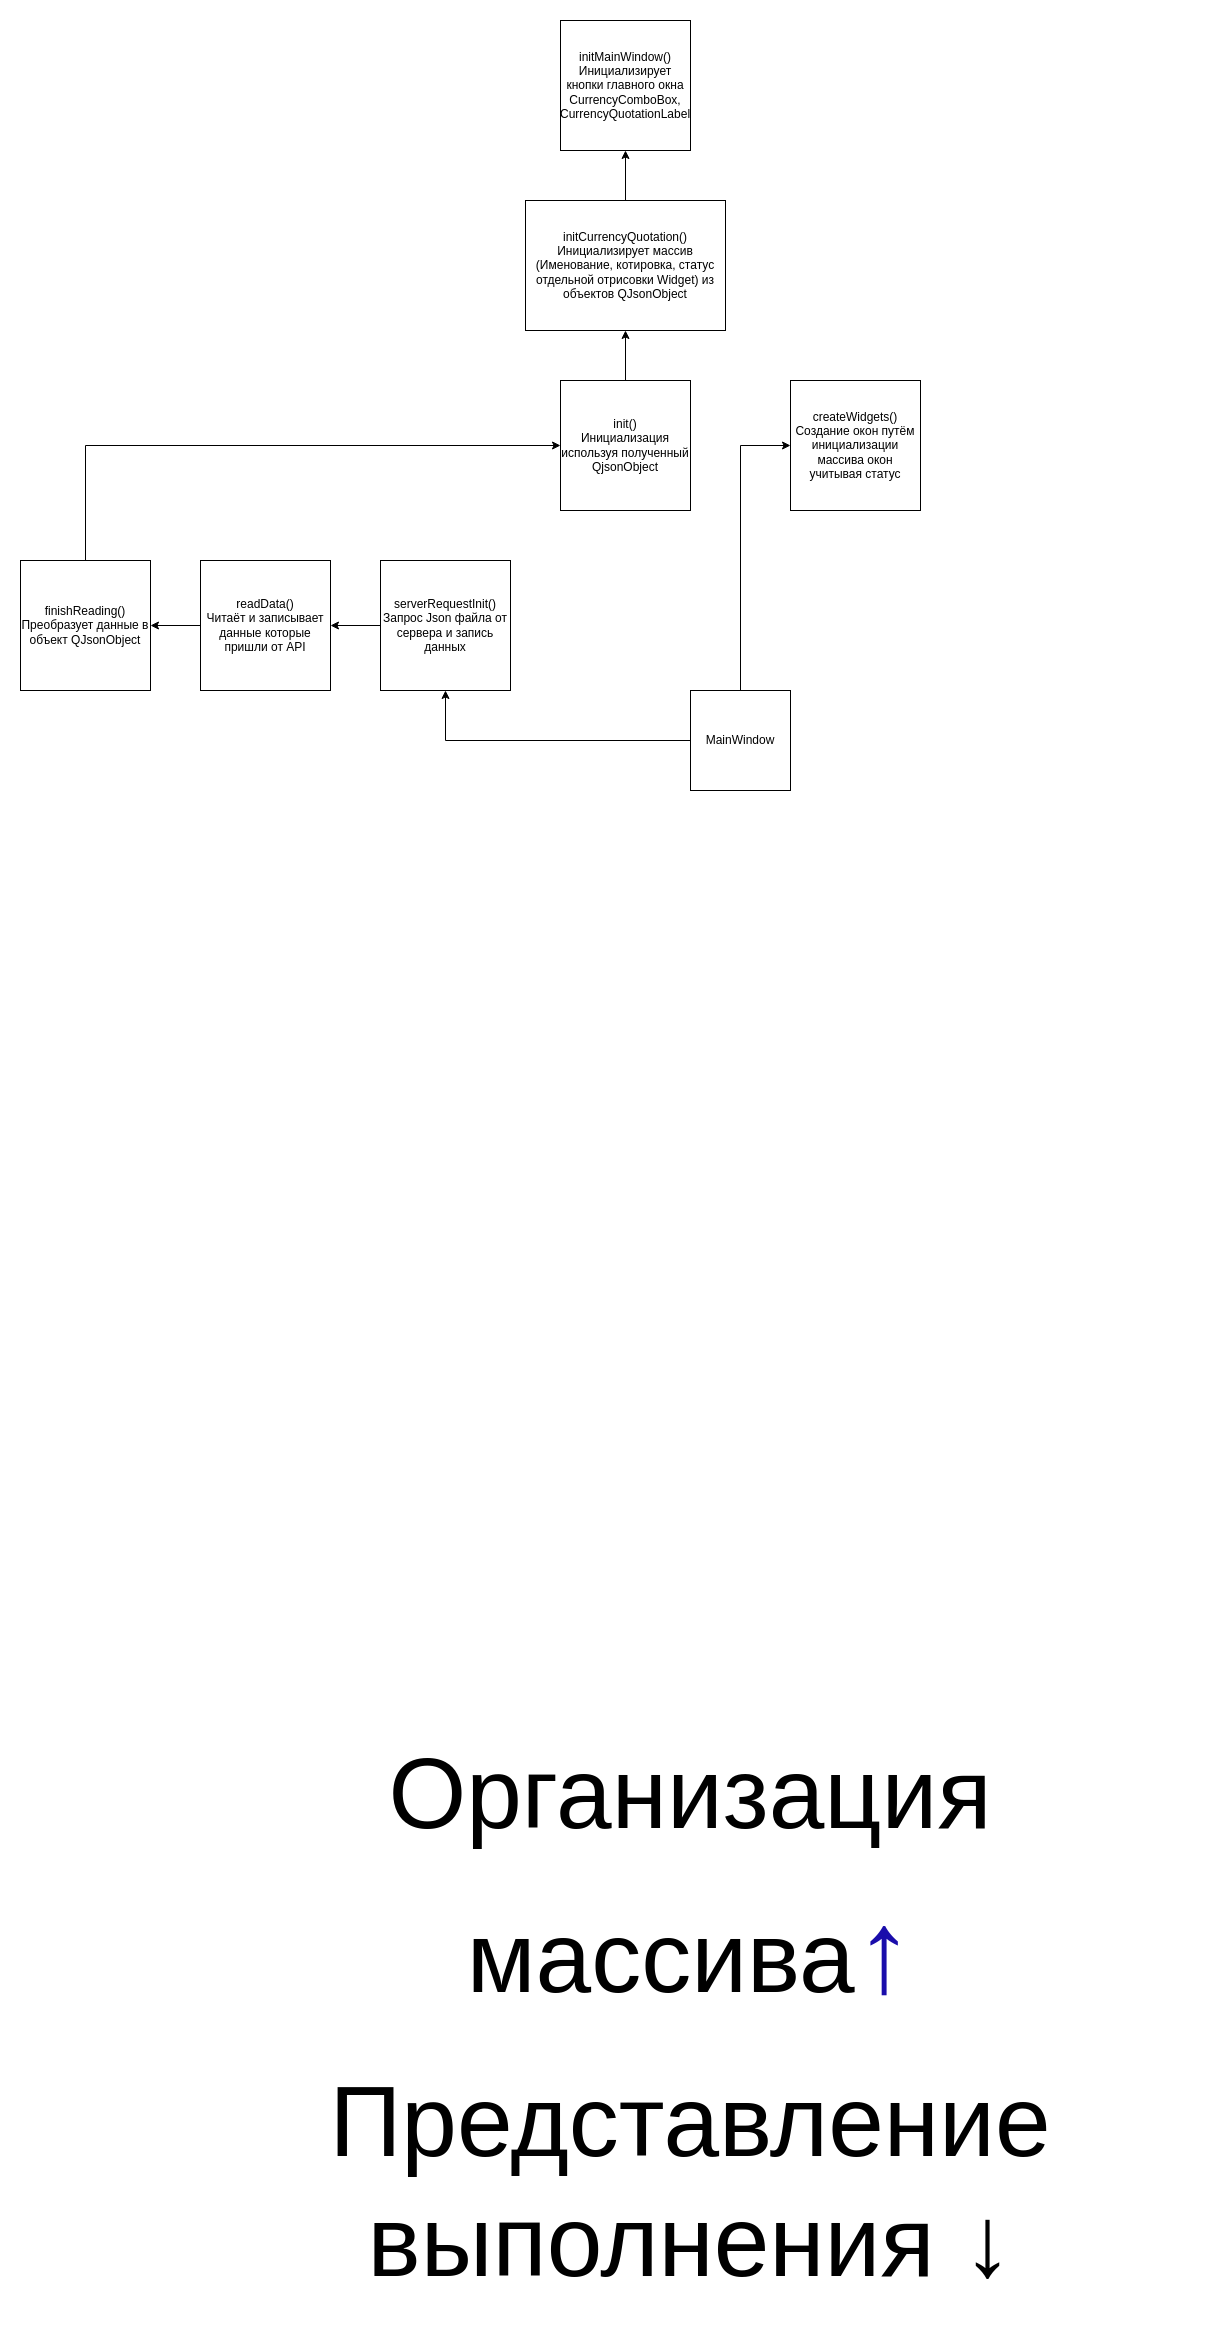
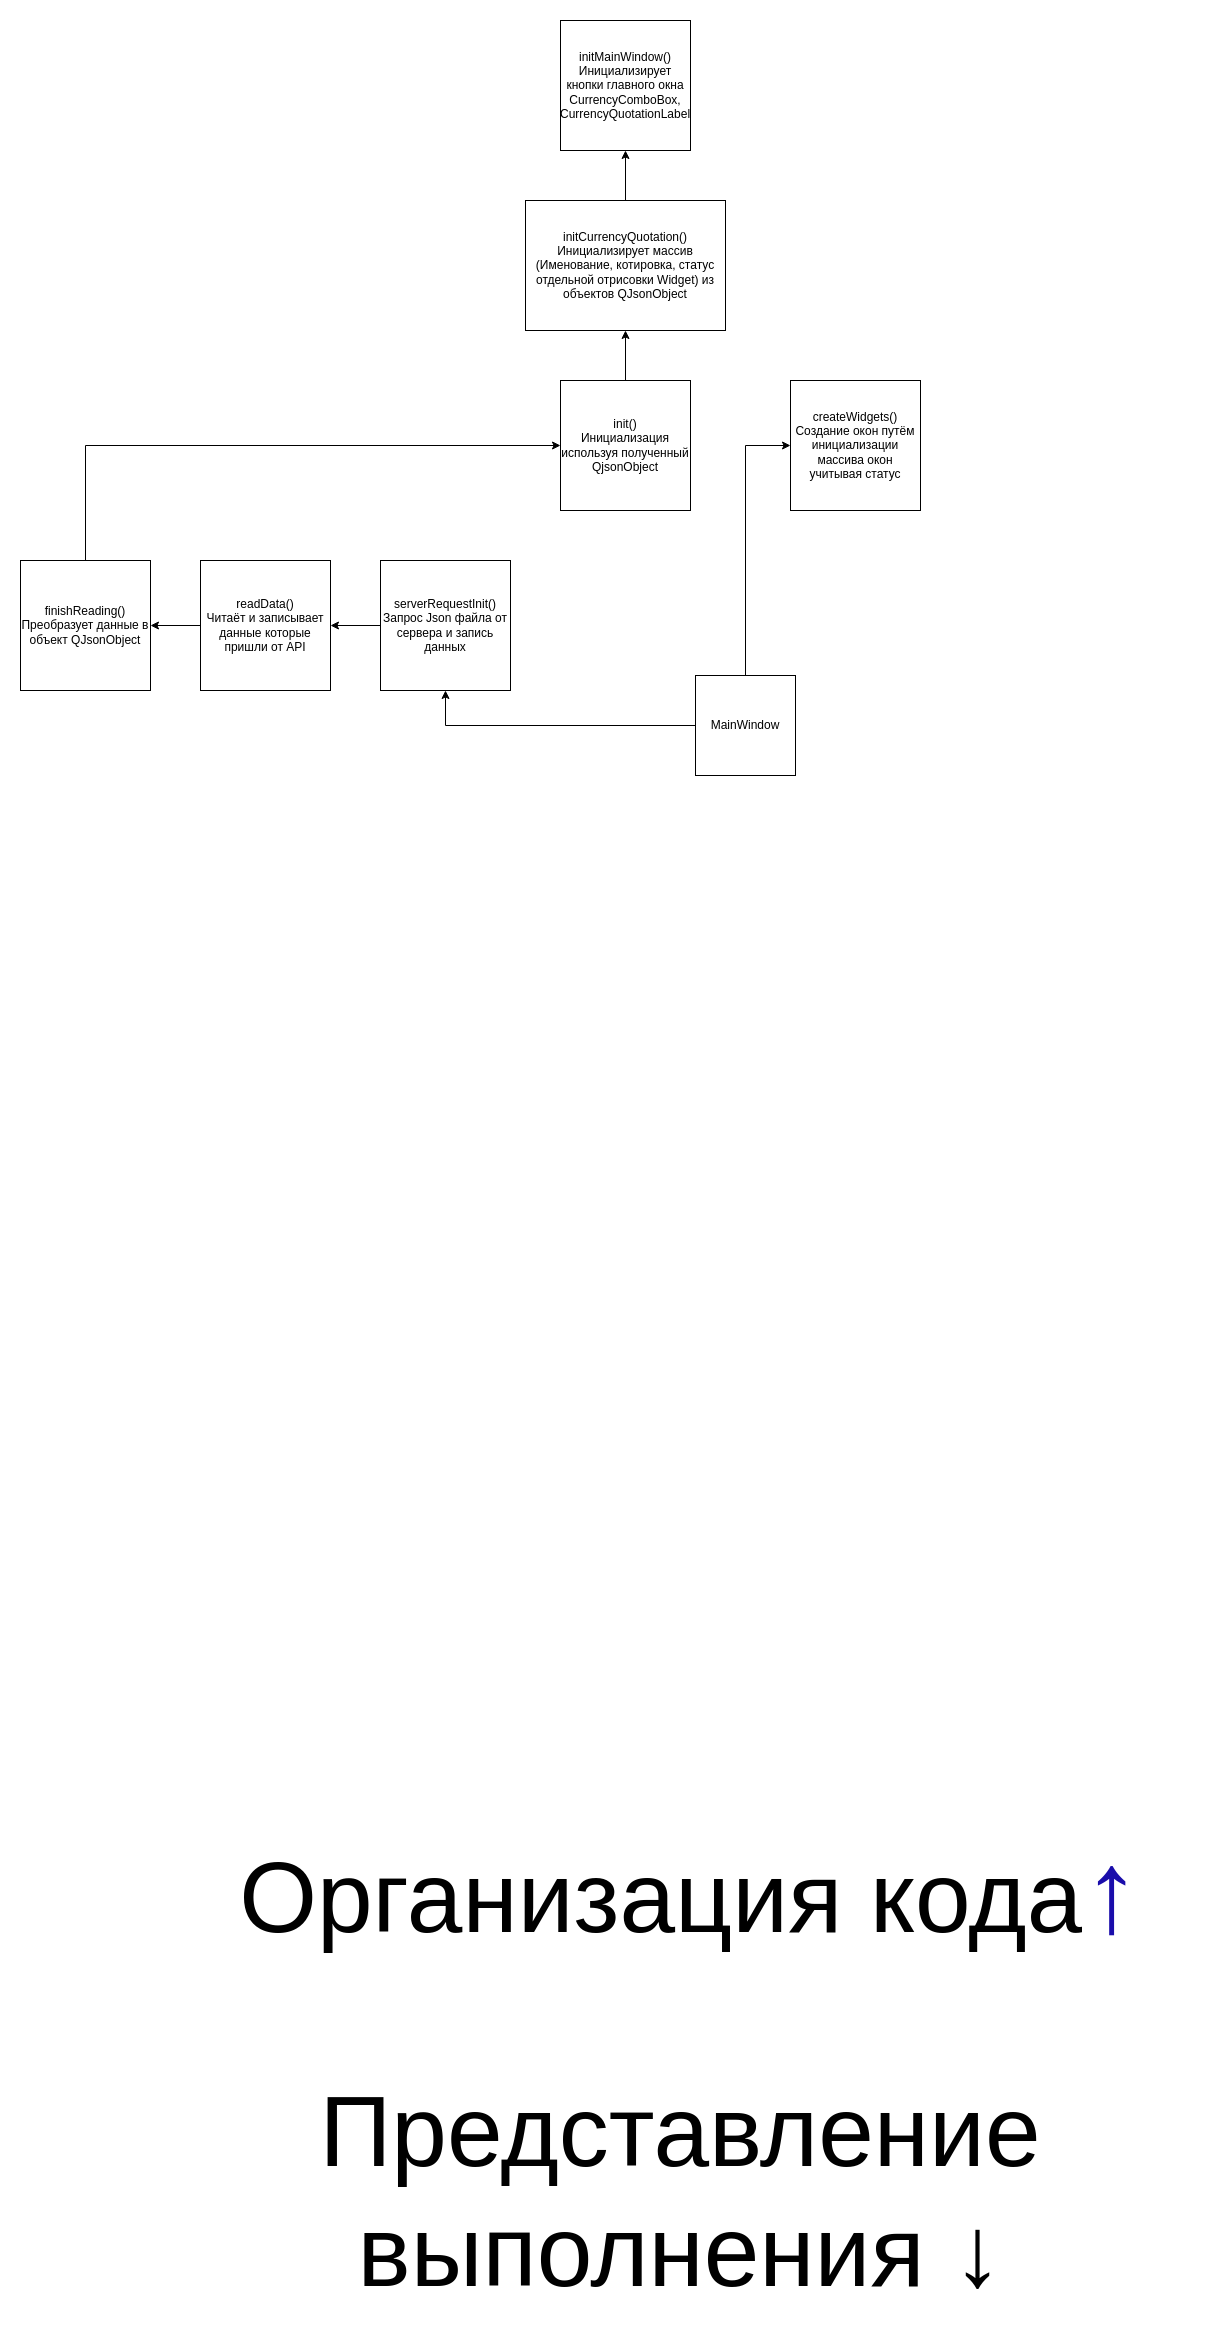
node "MainWindow": moved (741, 741) -> (746, 726)
node "Организация массива↑": label "Организация массива↑" -> "Организация кода↑"
node "Представление выполнения ↓": moved (691, 2181) -> (681, 2191)
